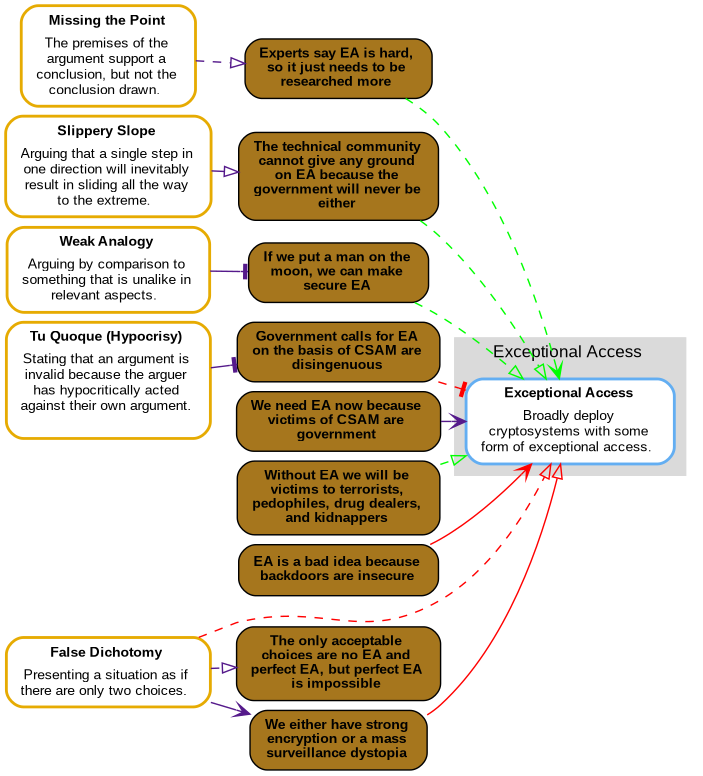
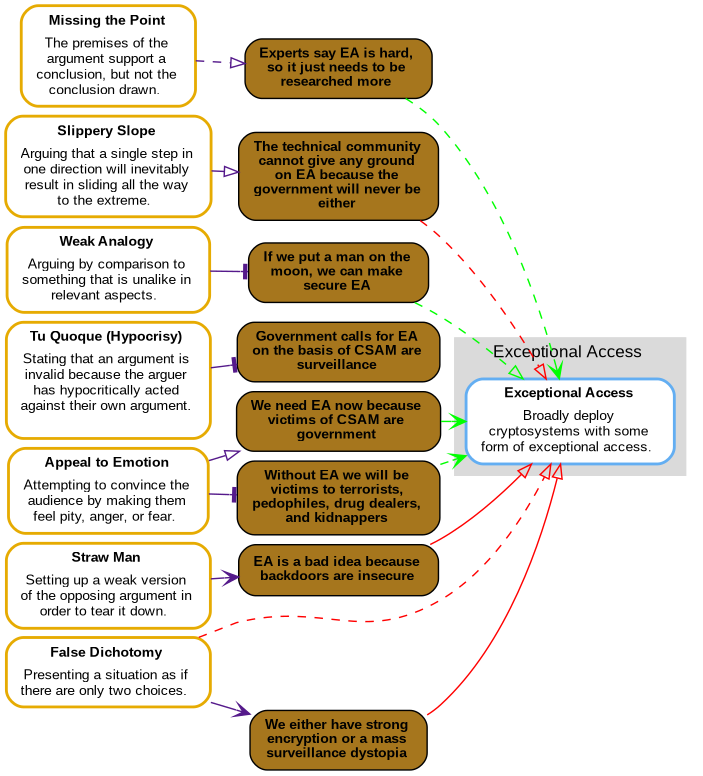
edge "The technical community" -> "Exceptional Access": color #00ff00 -> #ff0000
node "Government calls for EA": text "disingenuous" -> "surveillance"
edge "Government calls for EA" -> "Exceptional Access": removed
edge "We need EA now because" -> "Exceptional Access": color #551a8b -> #00ff00
edge "Without EA we will be" -> "Exceptional Access": arrowhead onormal -> vee
node "Appeal to Emotion": added
edge "EA is a bad idea because" -> "Exceptional Access": arrowhead vee -> onormal
node "Straw Man": added
node "The only acceptable": removed
